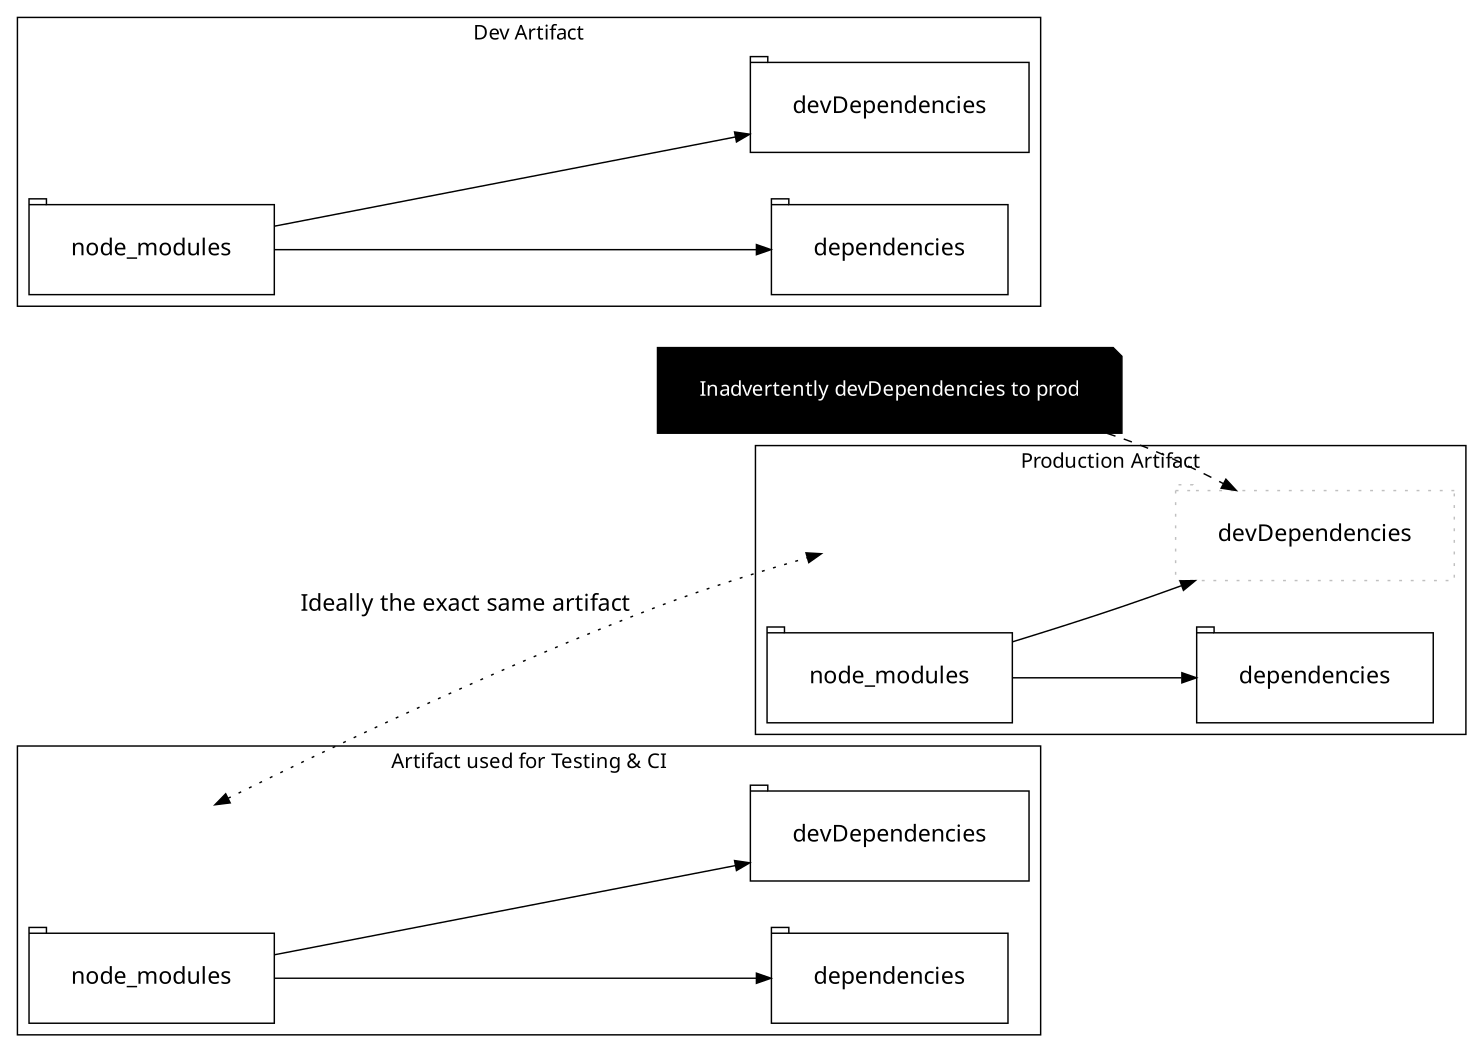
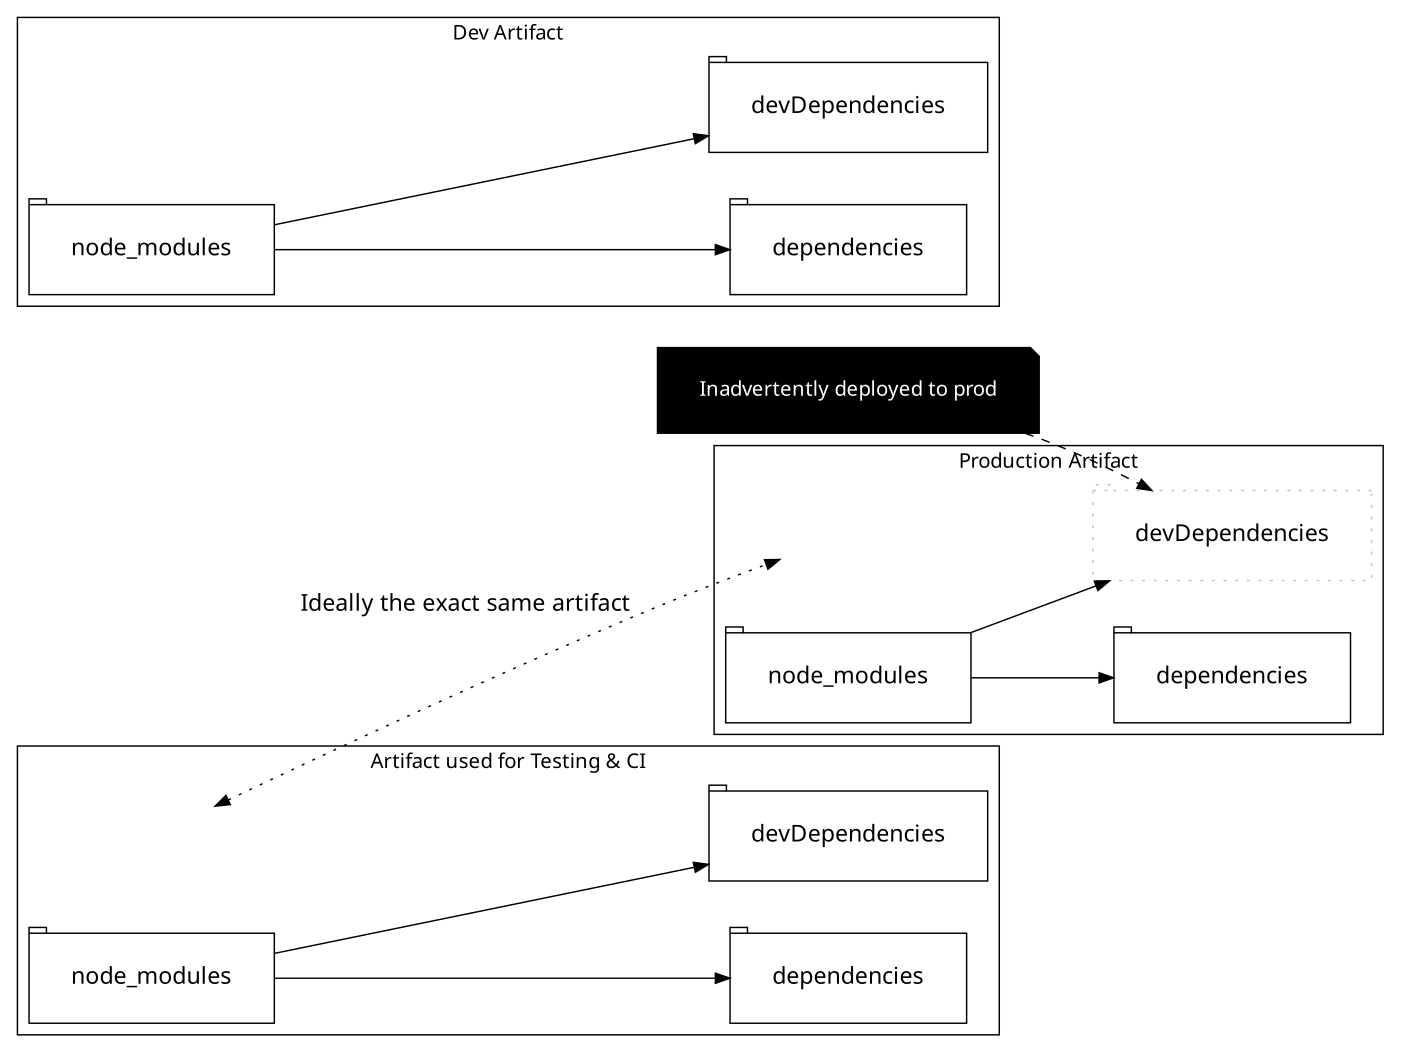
node "Inadvertently devDependencies to prod": label "Inadvertently devDependencies to prod" -> "Inadvertently deployed to prod"
